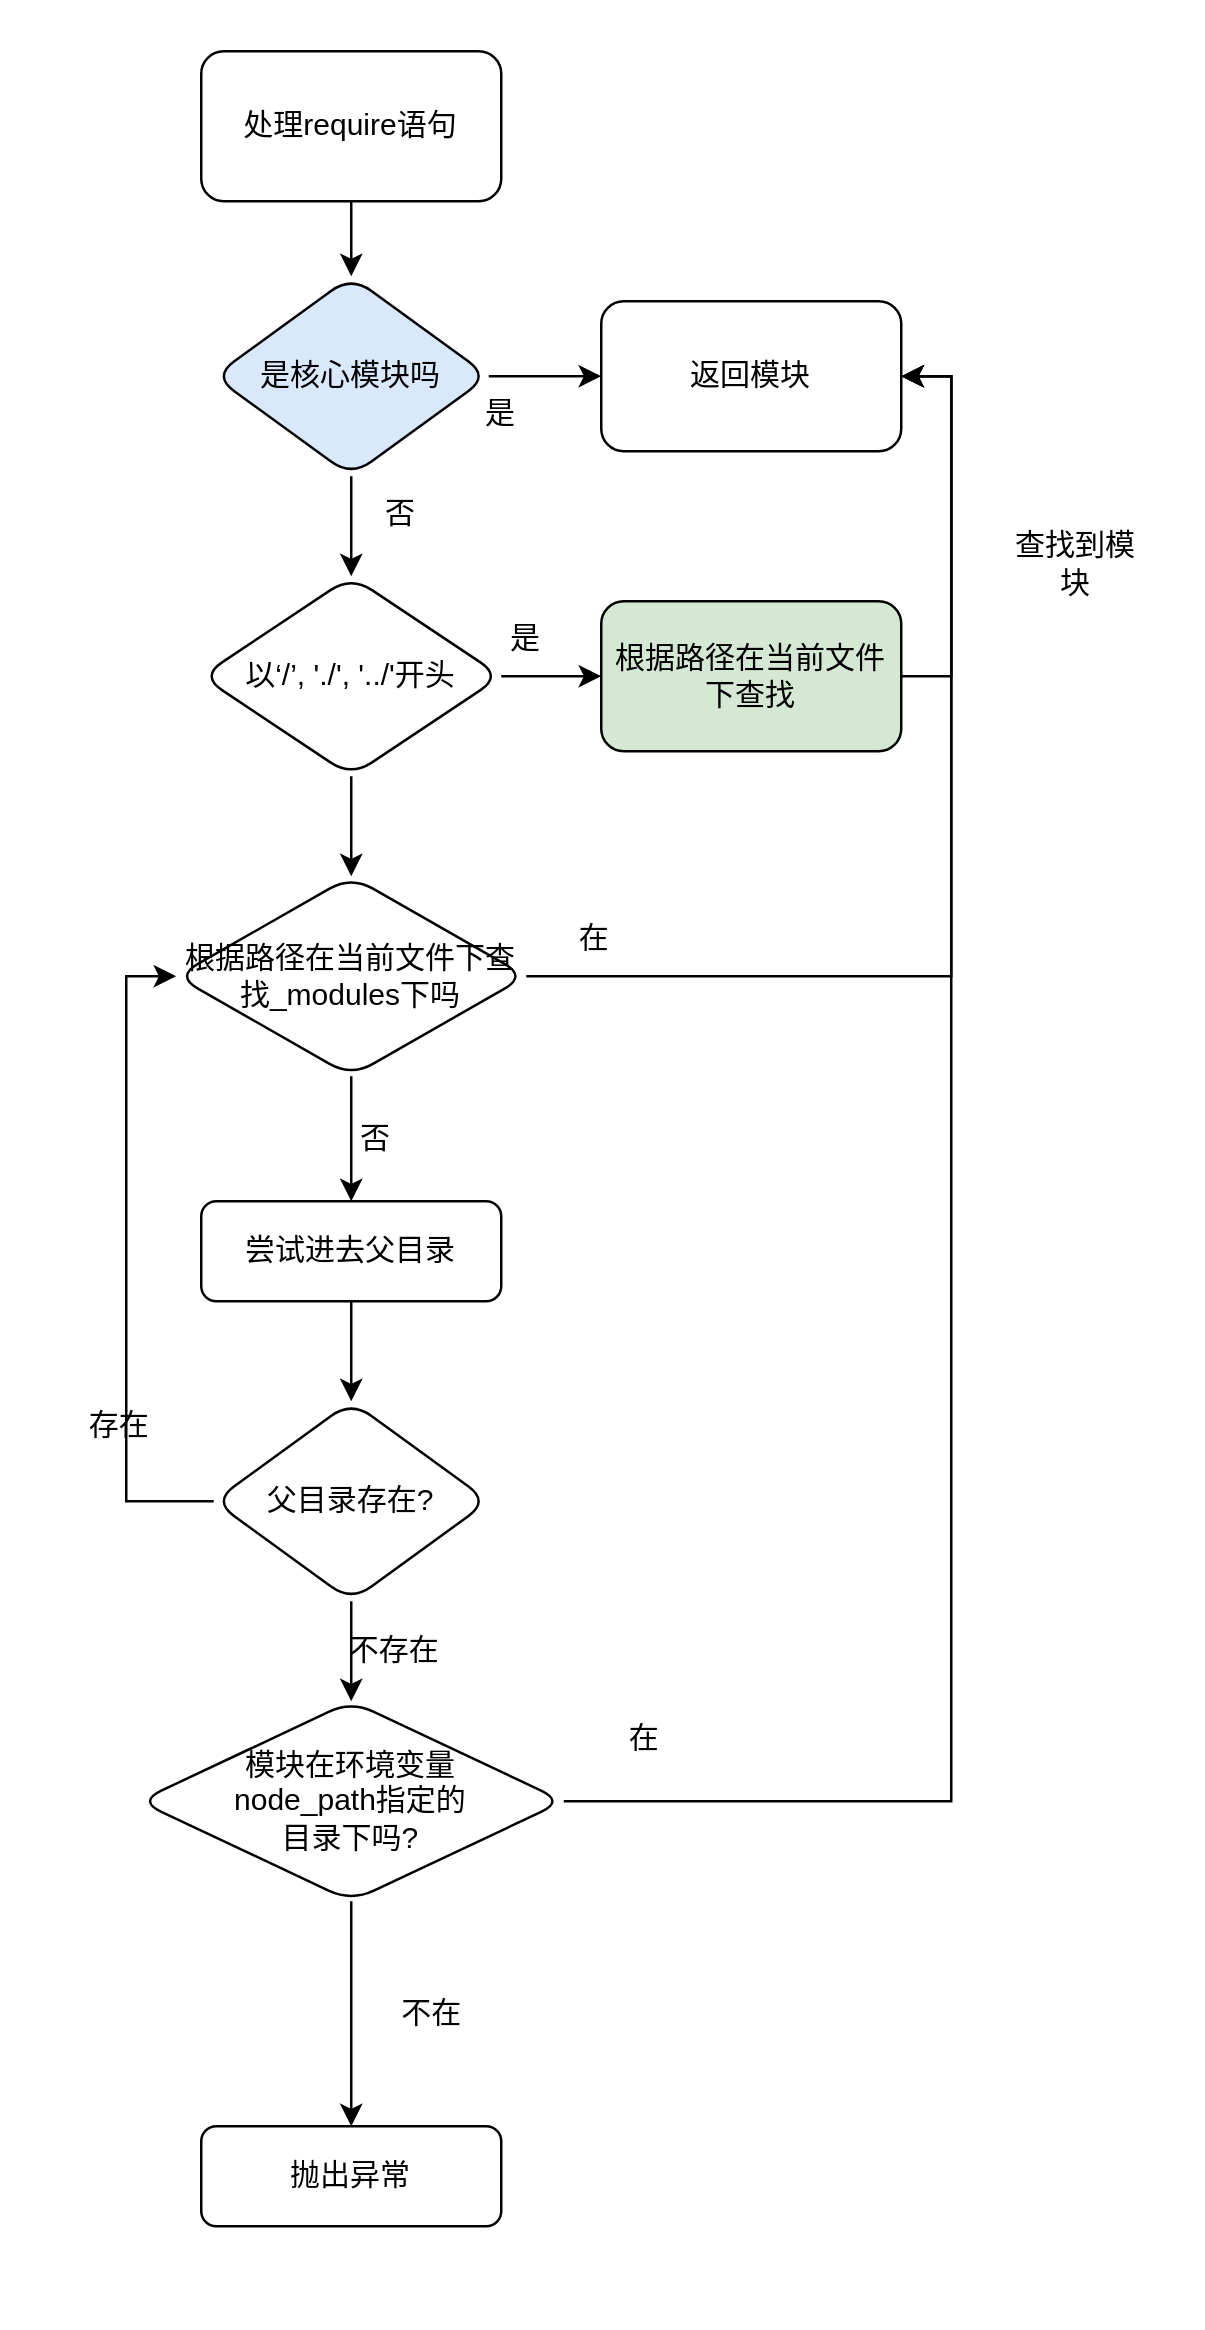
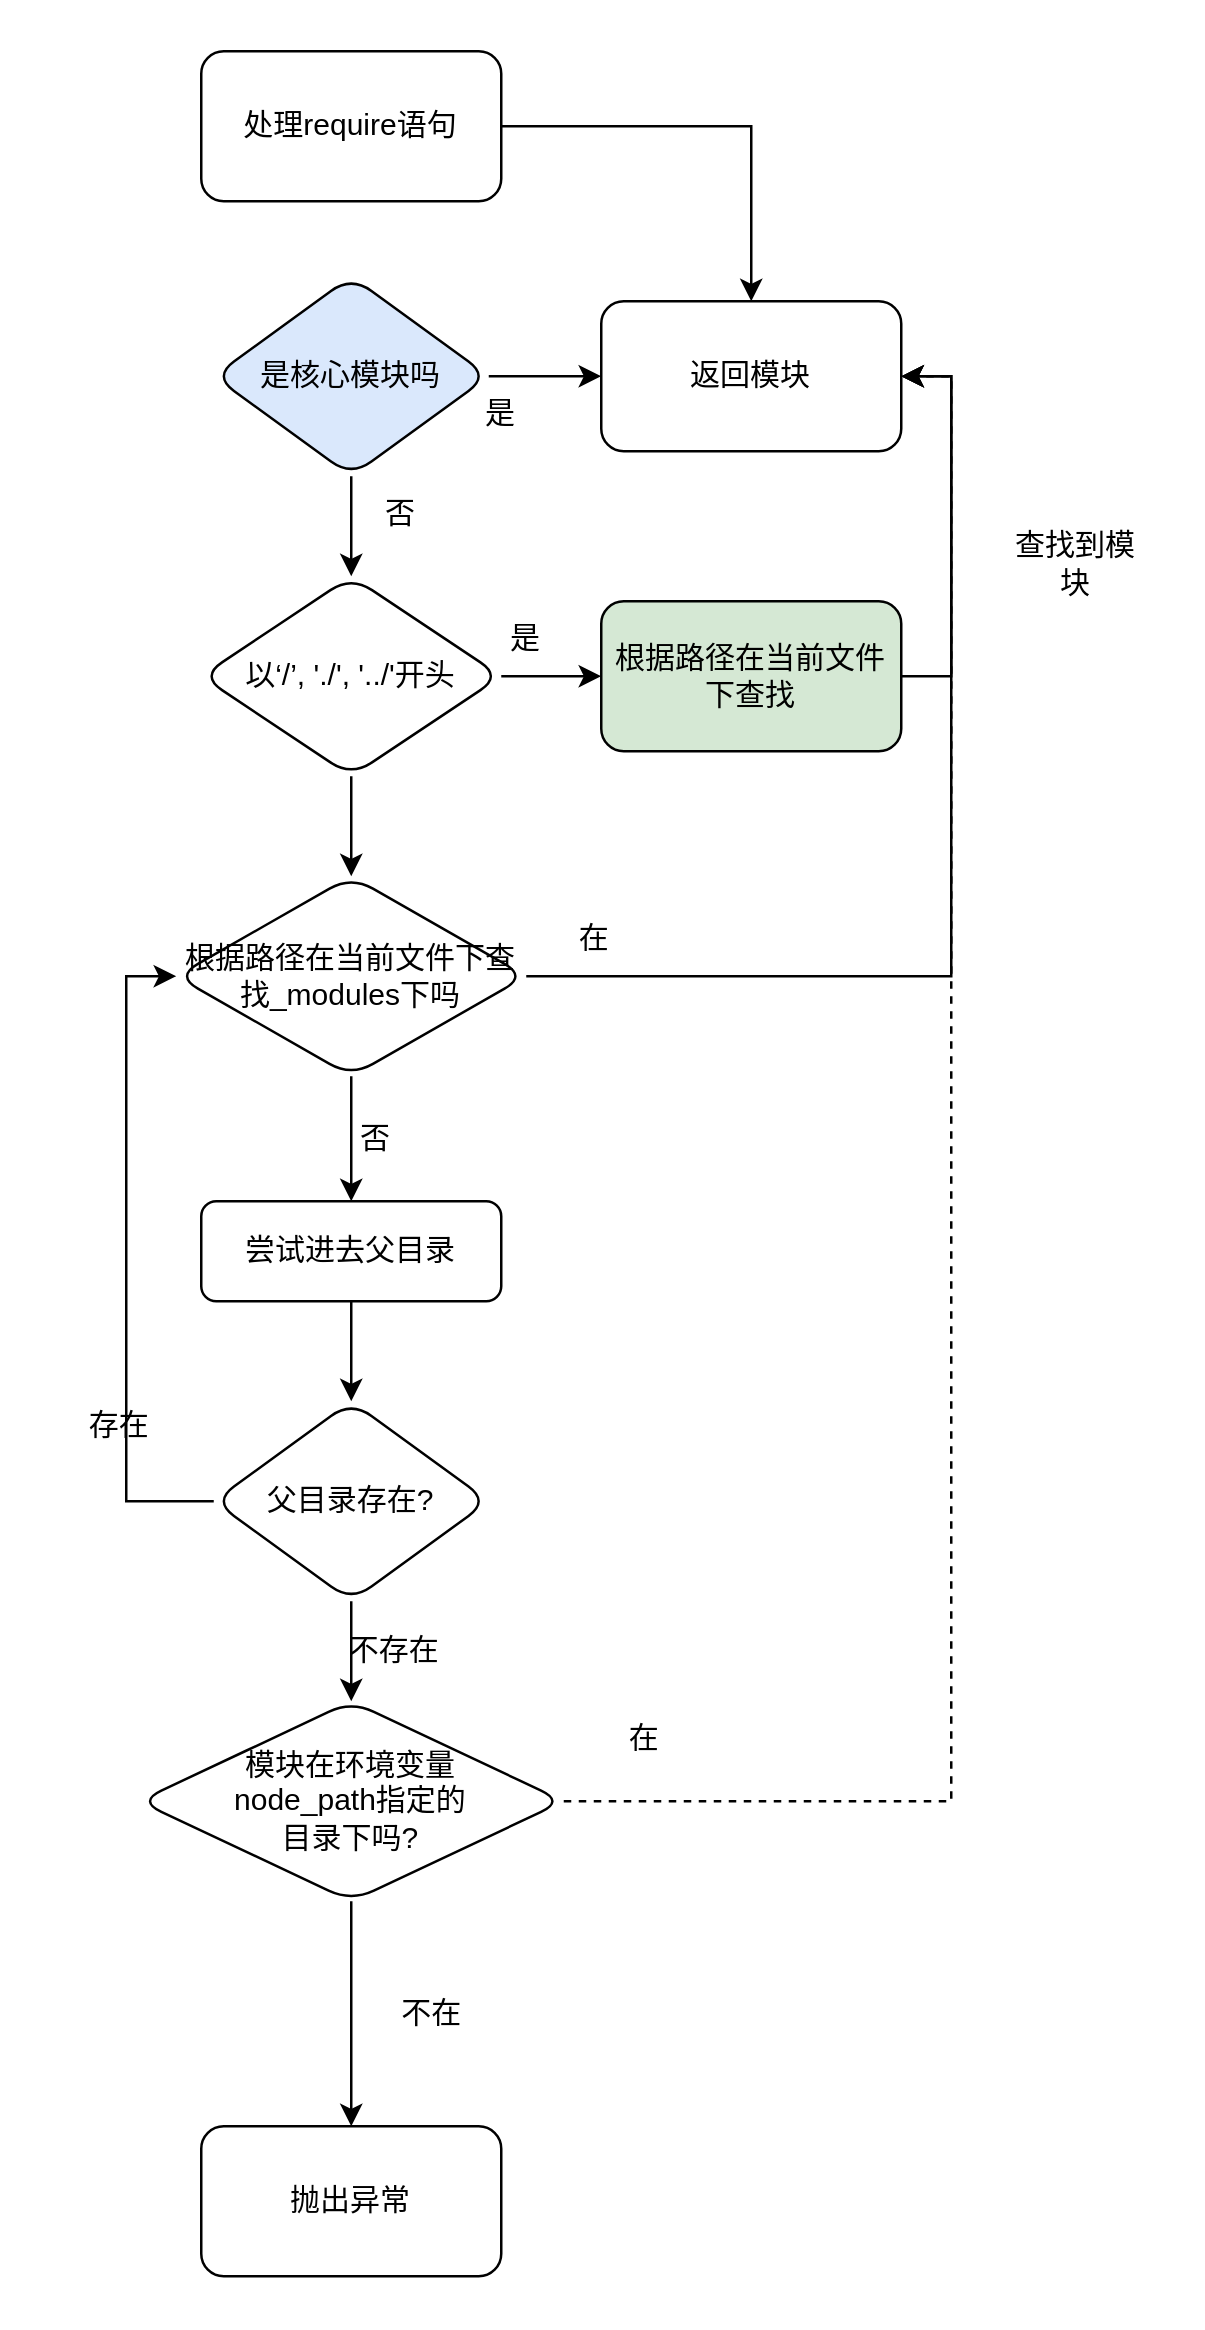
edge "处理require语句" -> "是核心模块吗": now "处理require语句" -> "返回模块"
edge "模块在环境变量 node_path指定的 目录下吗?" -> "返回模块": style solid -> dashed
node "抛出异常": size 300x100 -> 300x150
